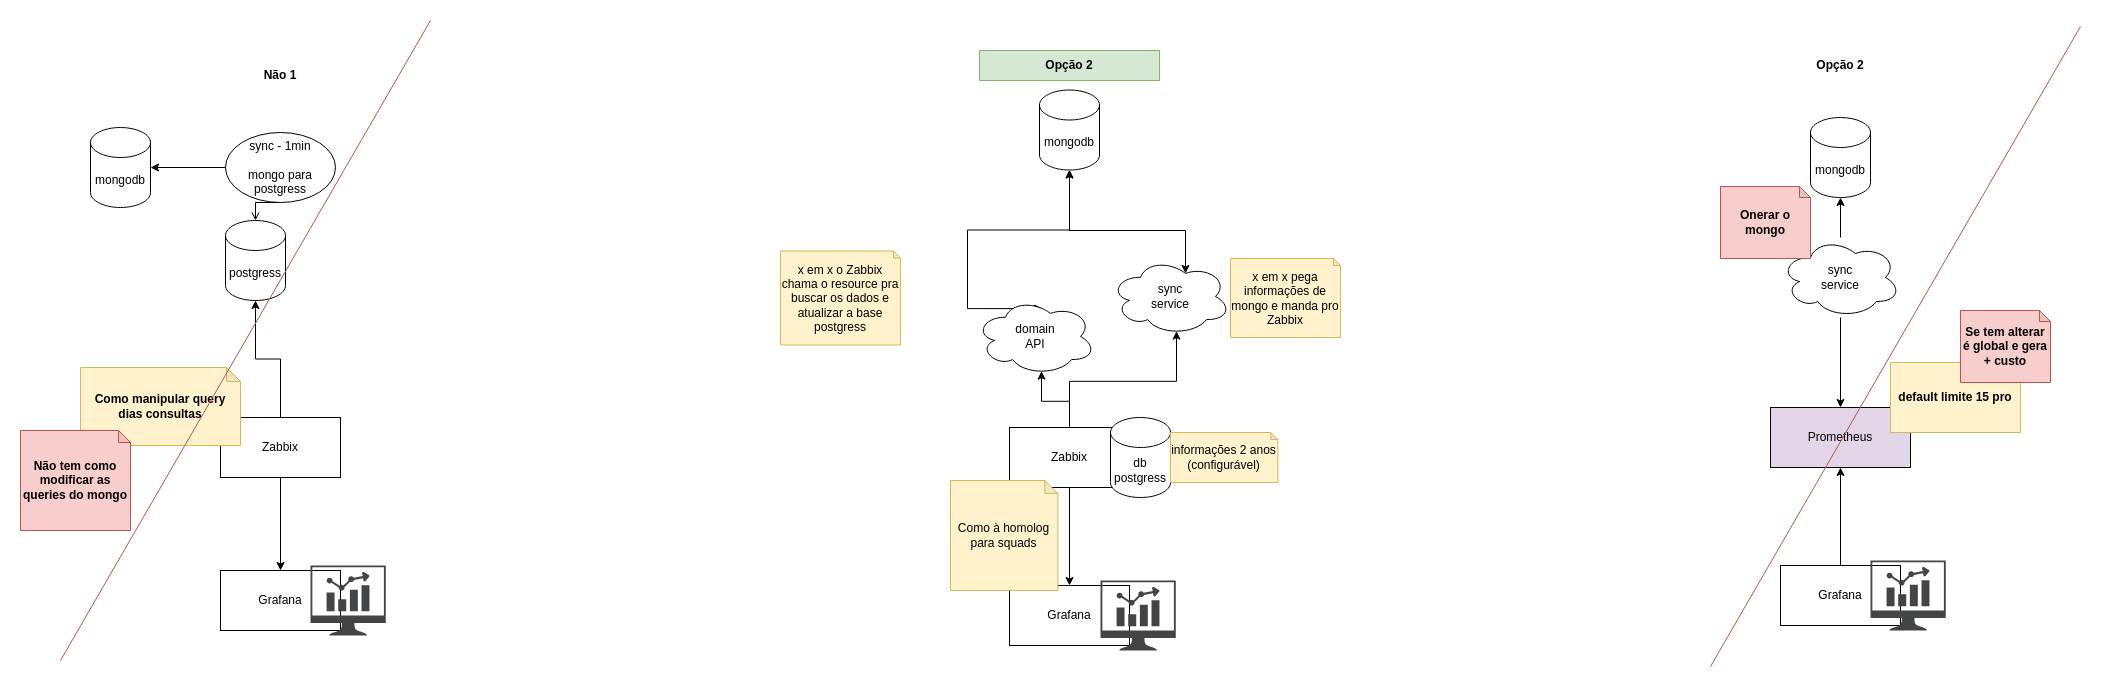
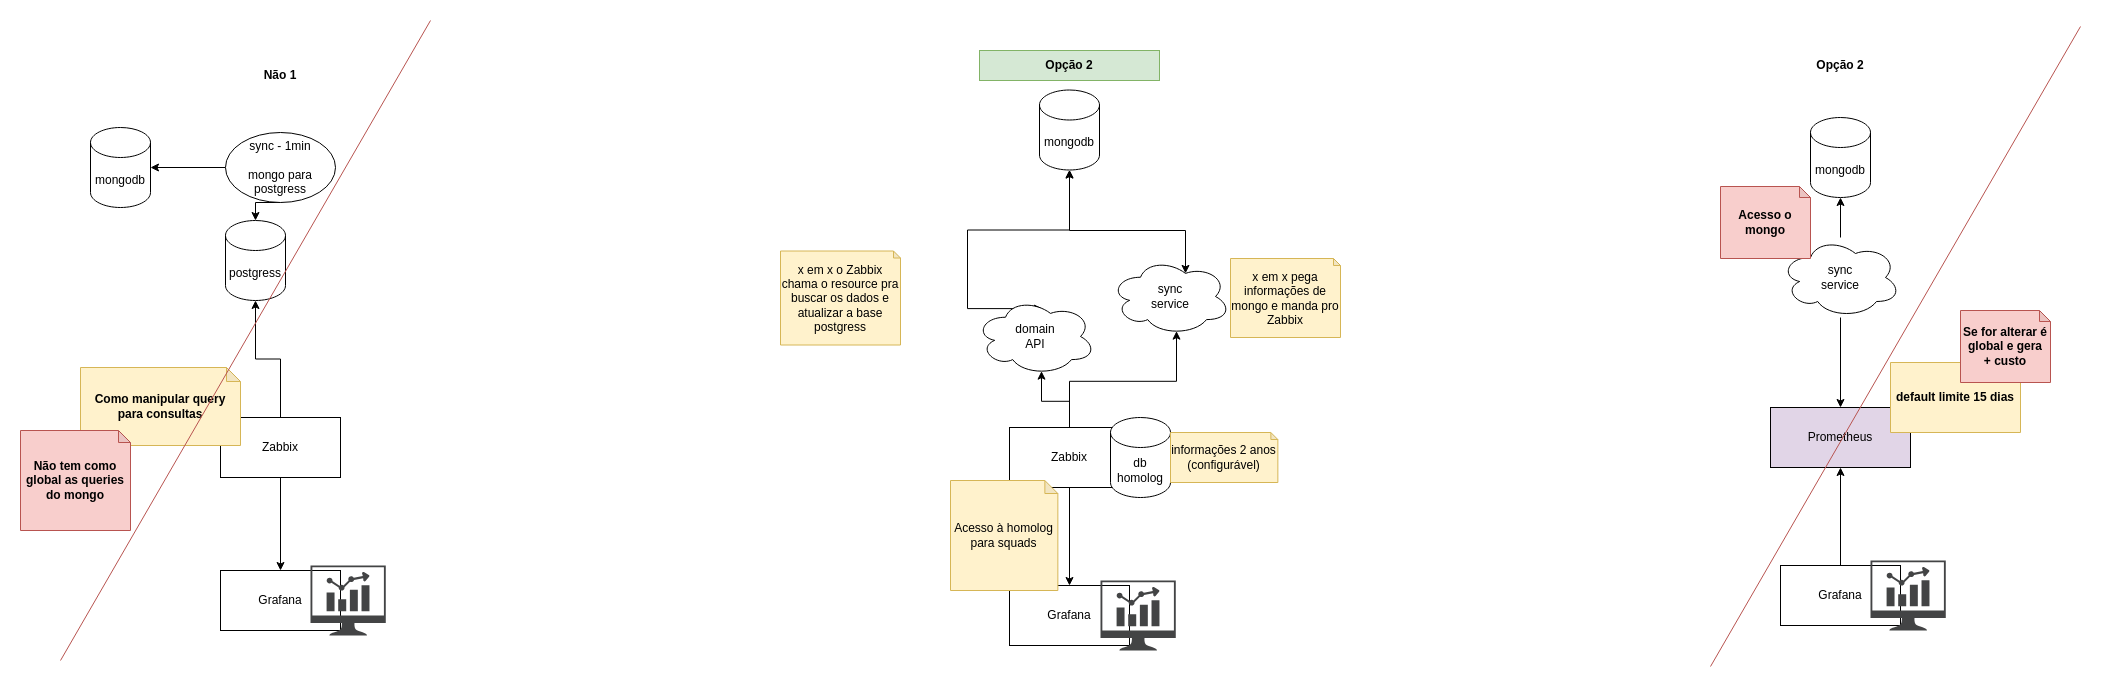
edge "sync - 1min mongo para postgress" -> "postgress": arrowhead open -> classic
node "Onerar o mongo": label "Onerar o mongo" -> "Acesso o mongo"
node "Se tem alterar é global e gera + custo": label "Se tem alterar é global e gera + custo" -> "Se for alterar é global e gera + custo"
node "default limite 15 pro": label "default limite 15 pro" -> "default limite 15 dias"
node "Como manipular query dias consultas": label "Como manipular query dias consultas" -> "Como manipular query para consultas"
node "db postgress": label "db postgress" -> "db homolog"
node "Não tem como modificar as queries do mongo": label "Não tem como modificar as queries do mongo" -> "Não tem como global as queries do mongo"
node "Como à homolog para squads": label "Como à homolog para squads" -> "Acesso à homolog para squads"
